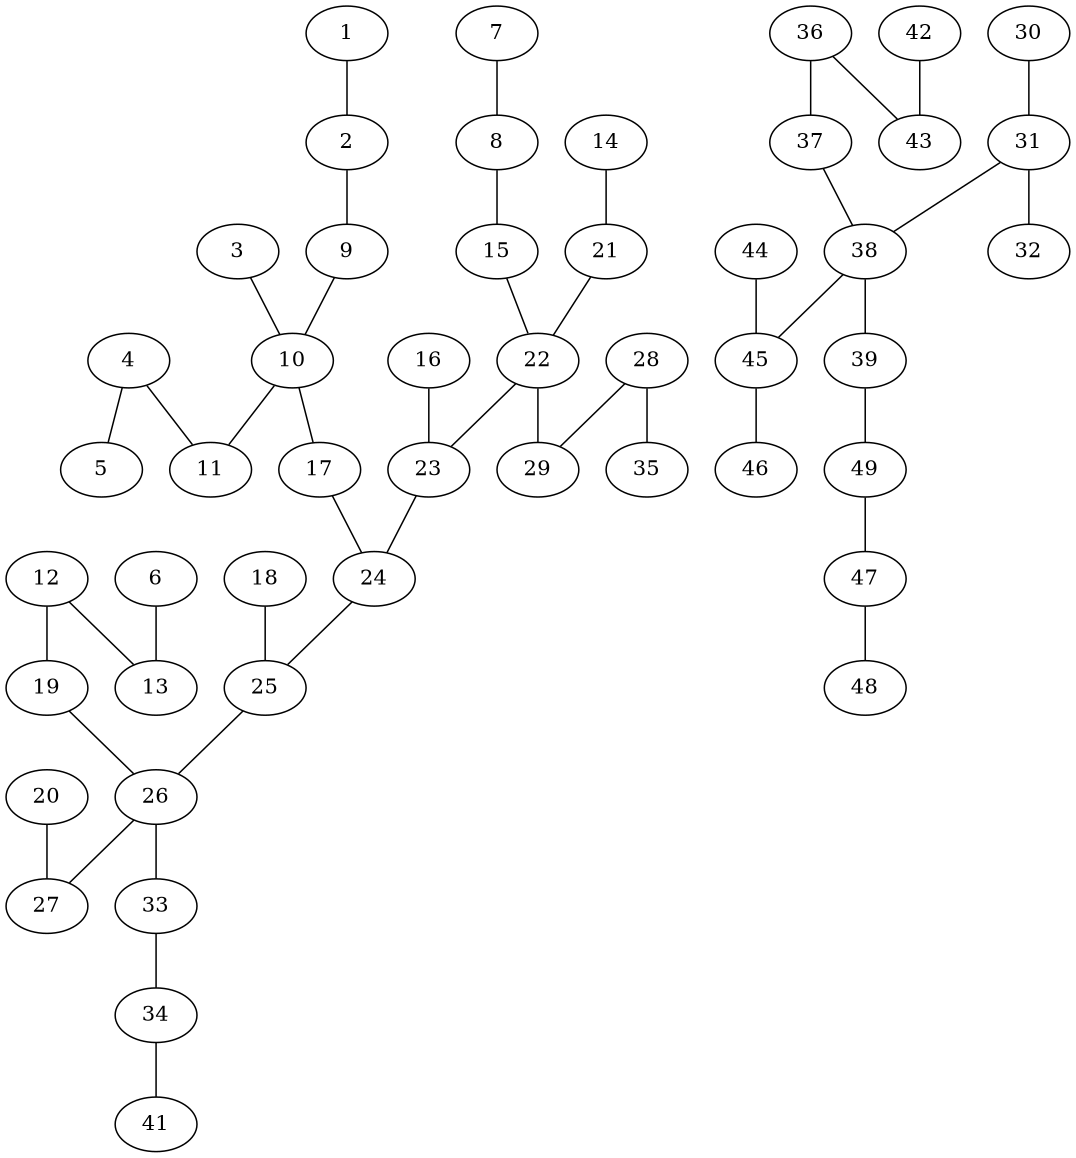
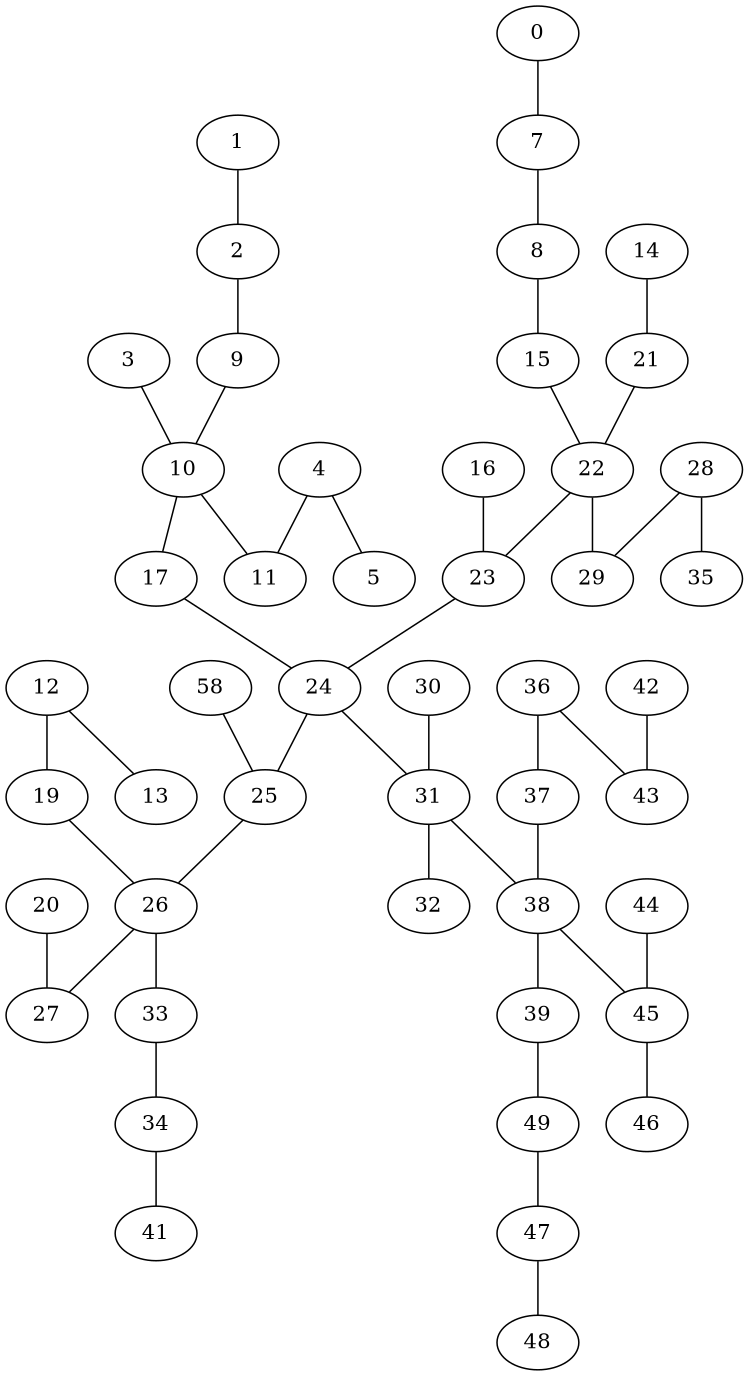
node "0": added
node "6": removed
node "18": label "18" -> "58"
edge "24" -- "31": added
